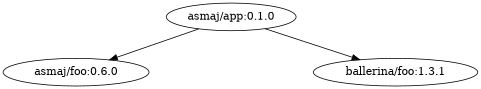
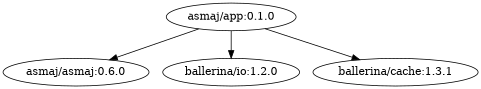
node "asmaj/foo:0.6.0": label "asmaj/foo:0.6.0" -> "asmaj/asmaj:0.6.0"
node "ballerina/io:1.2.0": added
node "ballerina/foo:1.3.1": label "ballerina/foo:1.3.1" -> "ballerina/cache:1.3.1"
